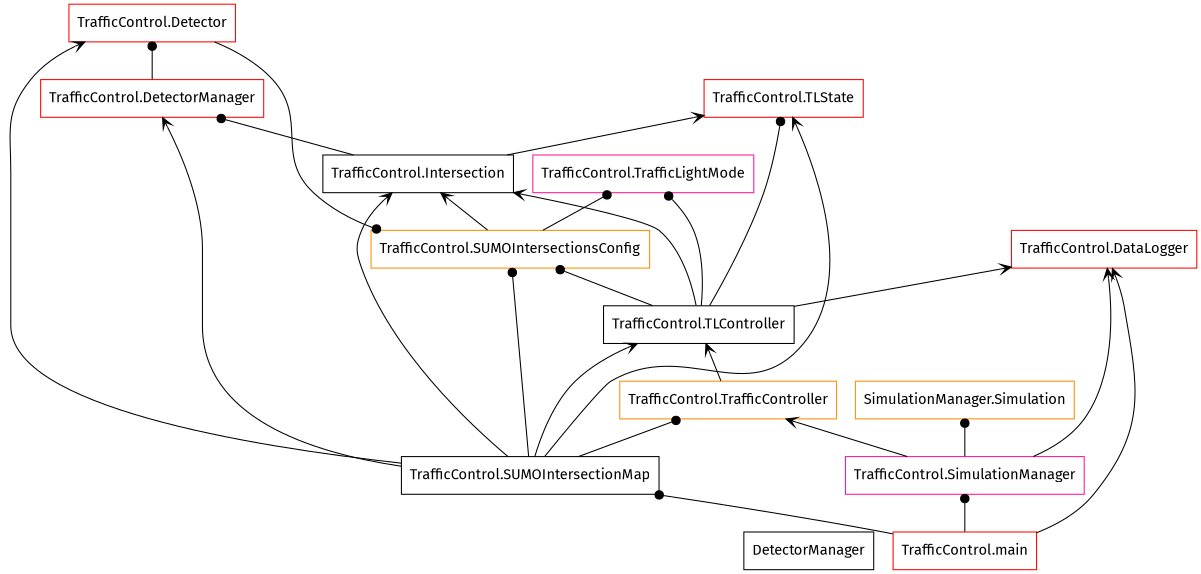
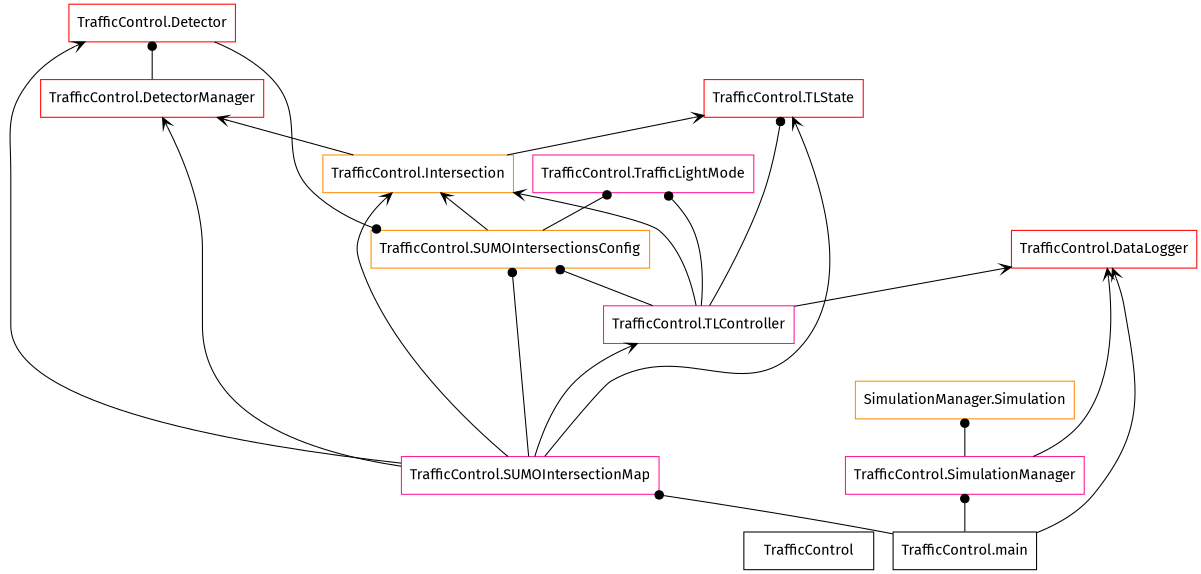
edge "TrafficControl.Intersection" -> "TrafficControl.DetectorManager": arrowhead dot -> vee
node "TrafficControl.Intersection": color black -> darkorange
node "TrafficControl.TLController": color black -> deeppink
node "TrafficControl.TrafficController": removed
node "TrafficControl.SUMOIntersectionMap": color black -> deeppink
node "DetectorManager": label "DetectorManager" -> "TrafficControl"
node "TrafficControl.main": color red -> black
